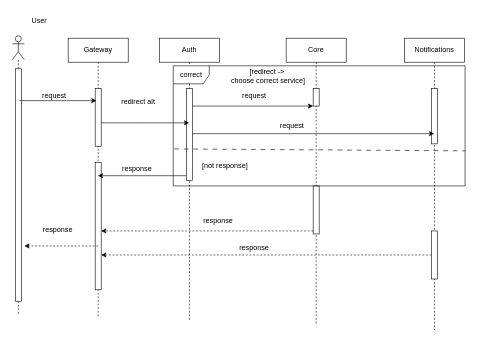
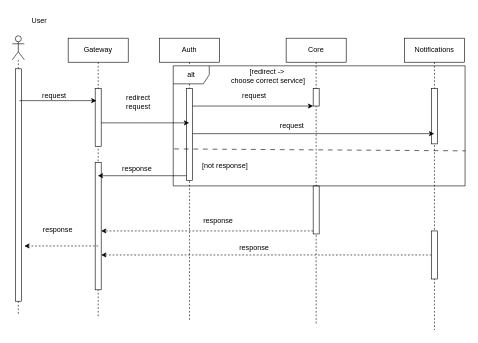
node "correct": label "correct" -> "alt"
node "redirect alt": label "redirect alt" -> "redirect request"
